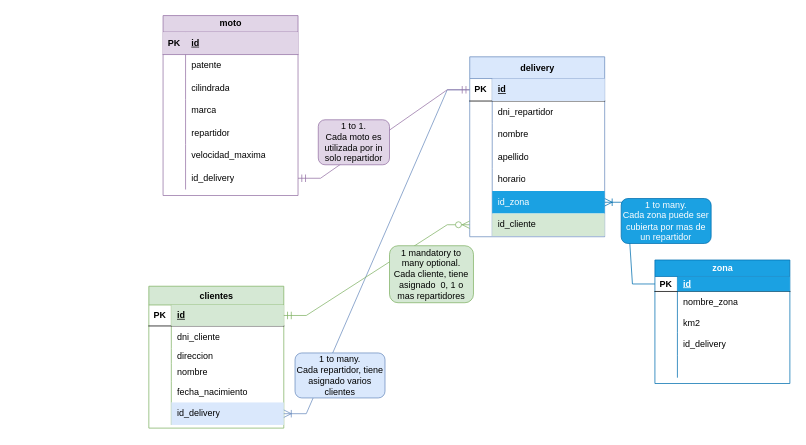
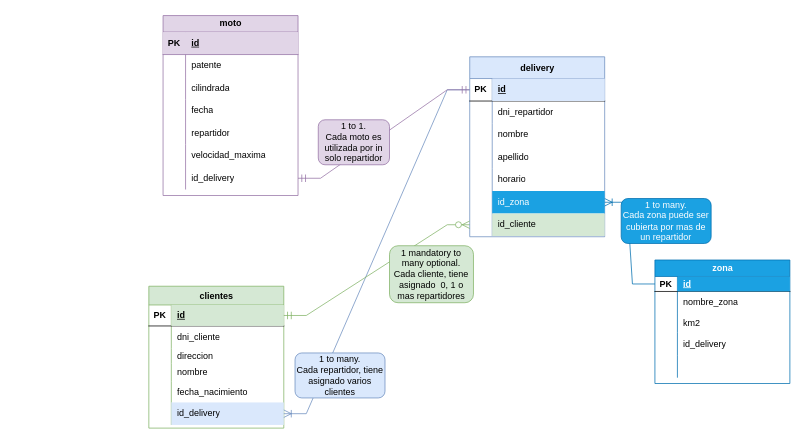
node "marca": label "marca" -> "fecha"
